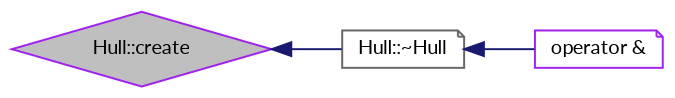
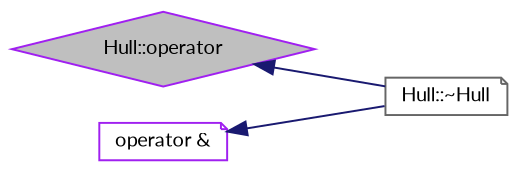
node "Hull::create": label "Hull::create" -> "Hull::operator"
edge "operator &" -> "Hull::~Hull": reversed
